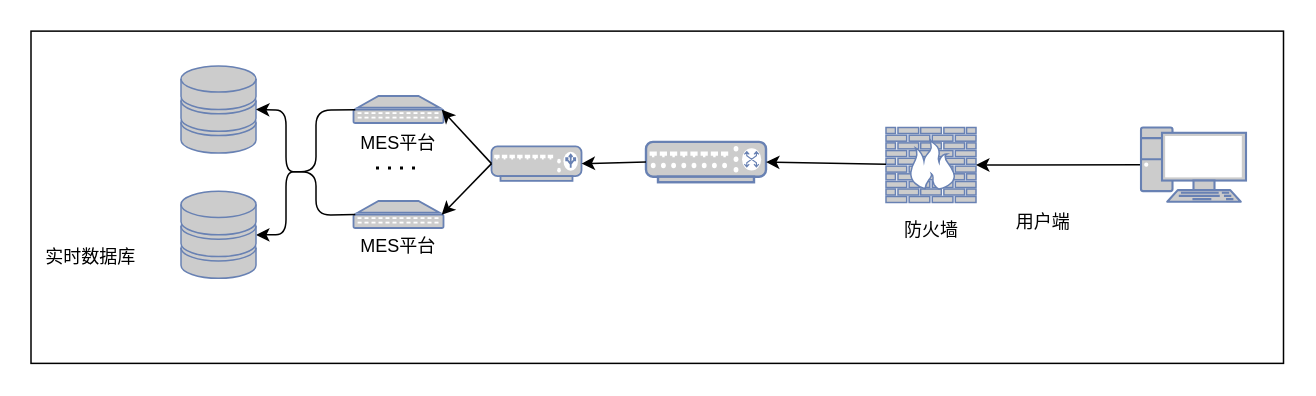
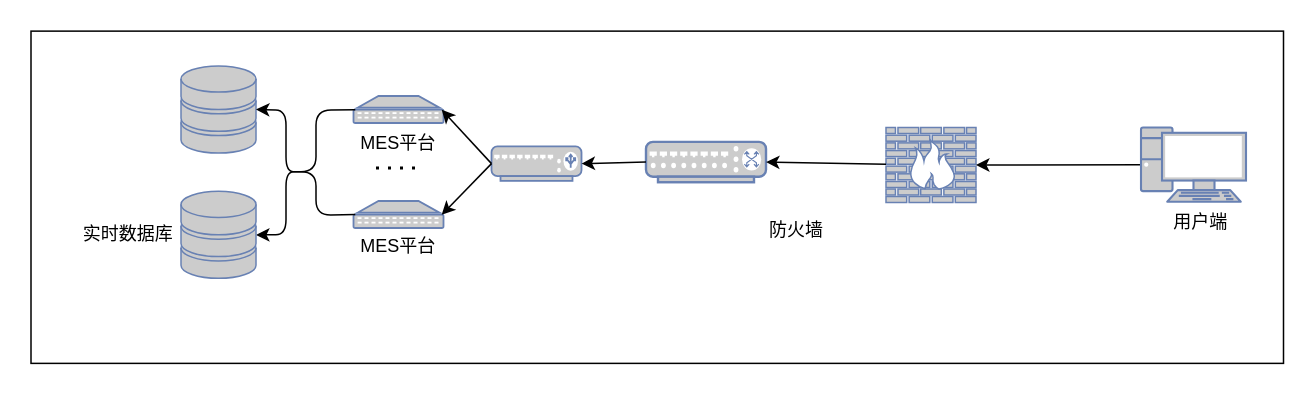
node "用户端": moved (1043, 223) -> (1201, 223)
node "防火墙": moved (931, 230) -> (796, 230)
node "实时数据库": moved (91, 257) -> (128, 235)
